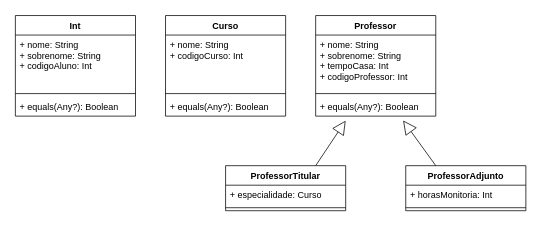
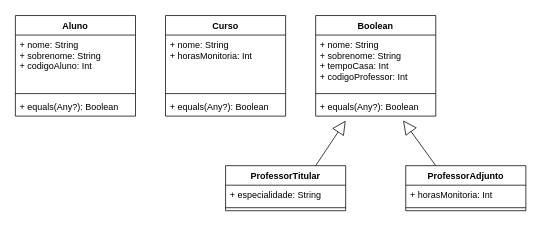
node "Int": label "Int" -> "Aluno"
node "Professor": label "Professor" -> "Boolean"
node "+ nome: String + codigoCurso: Int": label "+ nome: String + codigoCurso: Int" -> "+ nome: String + horasMonitoria: Int"
node "+ especialidade: Curso": label "+ especialidade: Curso" -> "+ especialidade: String"
